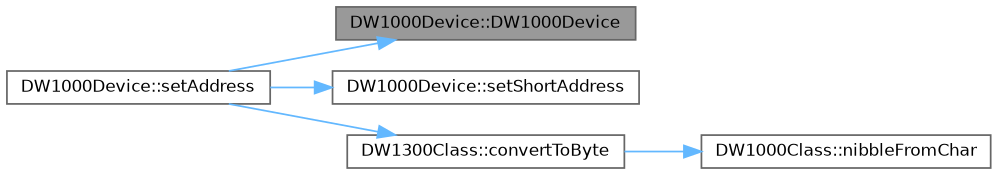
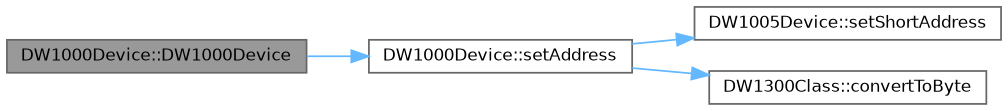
edge "DW1000Device::setAddress" -> "DW1000Device::DW1000Device": reversed
node "DW1000Device::setShortAddress": label "DW1000Device::setShortAddress" -> "DW1005Device::setShortAddress"
node "DW1000Class::nibbleFromChar": removed
